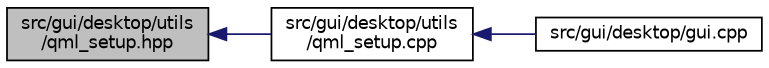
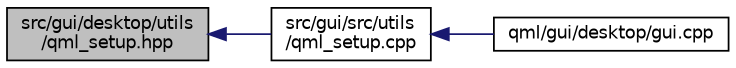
node "src/gui/desktop/utils /qml_setup.cpp": label "src/gui/desktop/utils /qml_setup.cpp" -> "src/gui/src/utils /qml_setup.cpp"
node "src/gui/desktop/gui.cpp": label "src/gui/desktop/gui.cpp" -> "qml/gui/desktop/gui.cpp"
